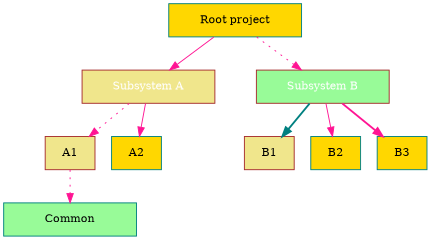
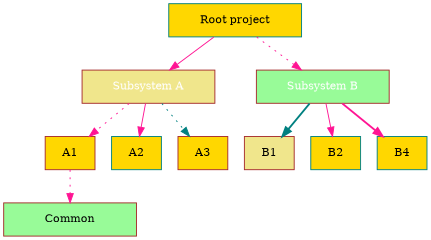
node "A1": fillcolor khaki -> gold
node "A3": added
node "B3": label "B3" -> "B4"
node "Common": color teal -> brown
